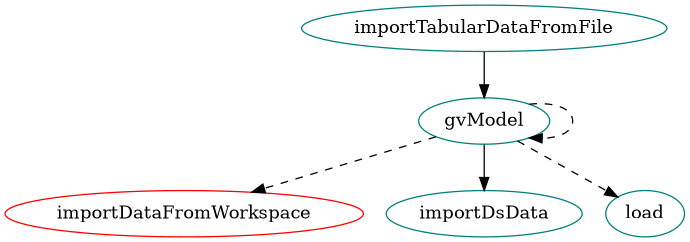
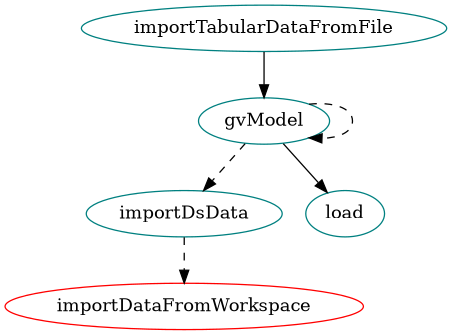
edge "gvModel" -> "importDsData": style solid -> dashed
edge "gvModel" -> "importDataFromWorkspace": now "importDsData" -> "importDataFromWorkspace"
edge "gvModel" -> "load": style dashed -> solid
